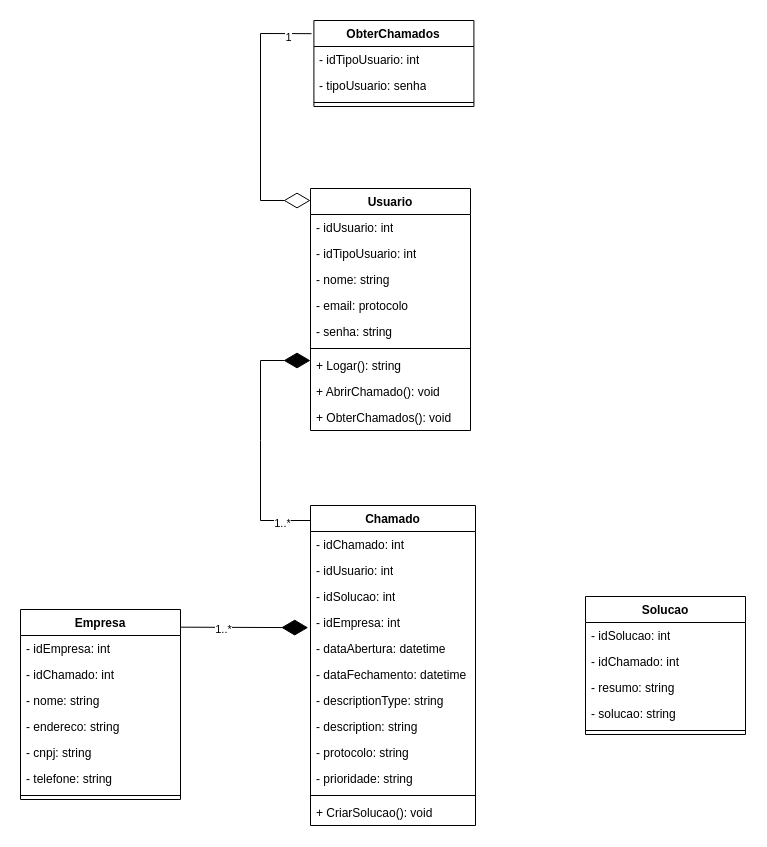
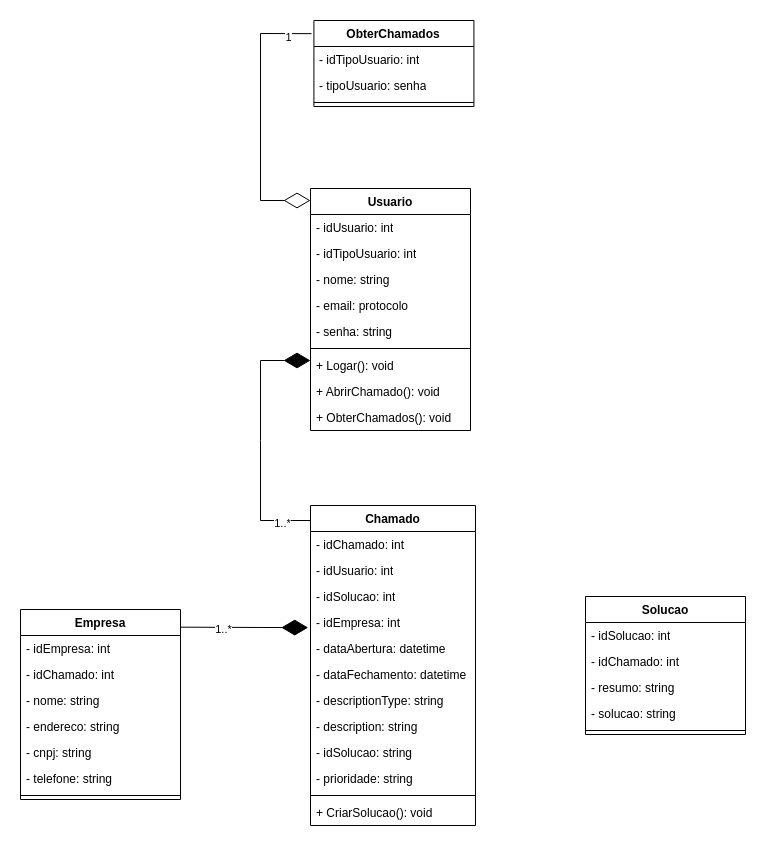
node "+ Logar(): string": label "+ Logar(): string" -> "+ Logar(): void"
node "- protocolo: string": label "- protocolo: string" -> "- idSolucao: string"
